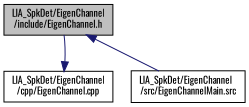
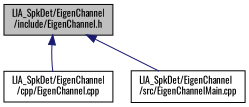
edge "LIA_SpkDet/EigenChannel /include/EigenChannel.h" -> "LIA_SpkDet/EigenChannel /cpp/EigenChannel.cpp": reversed
node "LIA_SpkDet/EigenChannel /src/EigenChannelMain.src": label "LIA_SpkDet/EigenChannel /src/EigenChannelMain.src" -> "LIA_SpkDet/EigenChannel /src/EigenChannelMain.cpp"
